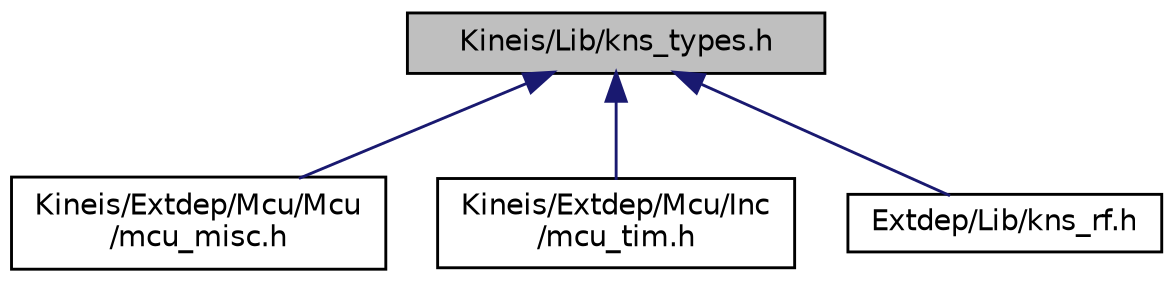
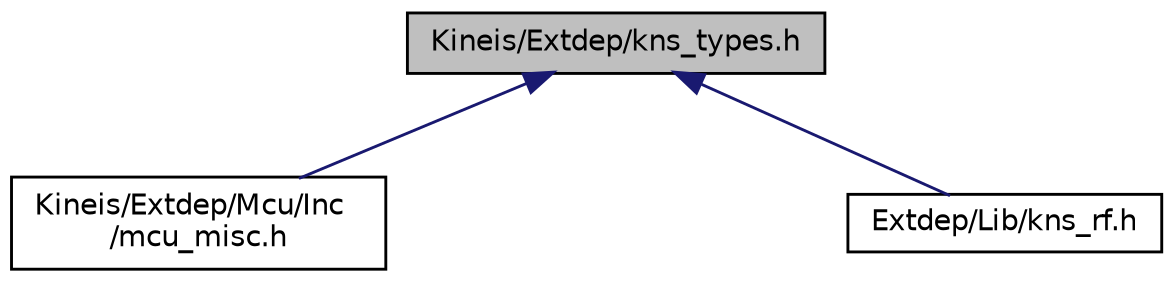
node "Kineis/Lib/kns_types.h": label "Kineis/Lib/kns_types.h" -> "Kineis/Extdep/kns_types.h"
node "Kineis/Extdep/Mcu/Mcu /mcu_misc.h": label "Kineis/Extdep/Mcu/Mcu /mcu_misc.h" -> "Kineis/Extdep/Mcu/Inc /mcu_misc.h"
node "Kineis/Extdep/Mcu/Inc /mcu_tim.h": removed
